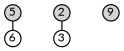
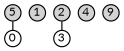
node "1": added
node "4": added
node "6": label "6" -> "0"
